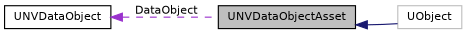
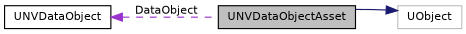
edge "UObject" -> "UNVDataObjectAsset": reversed
